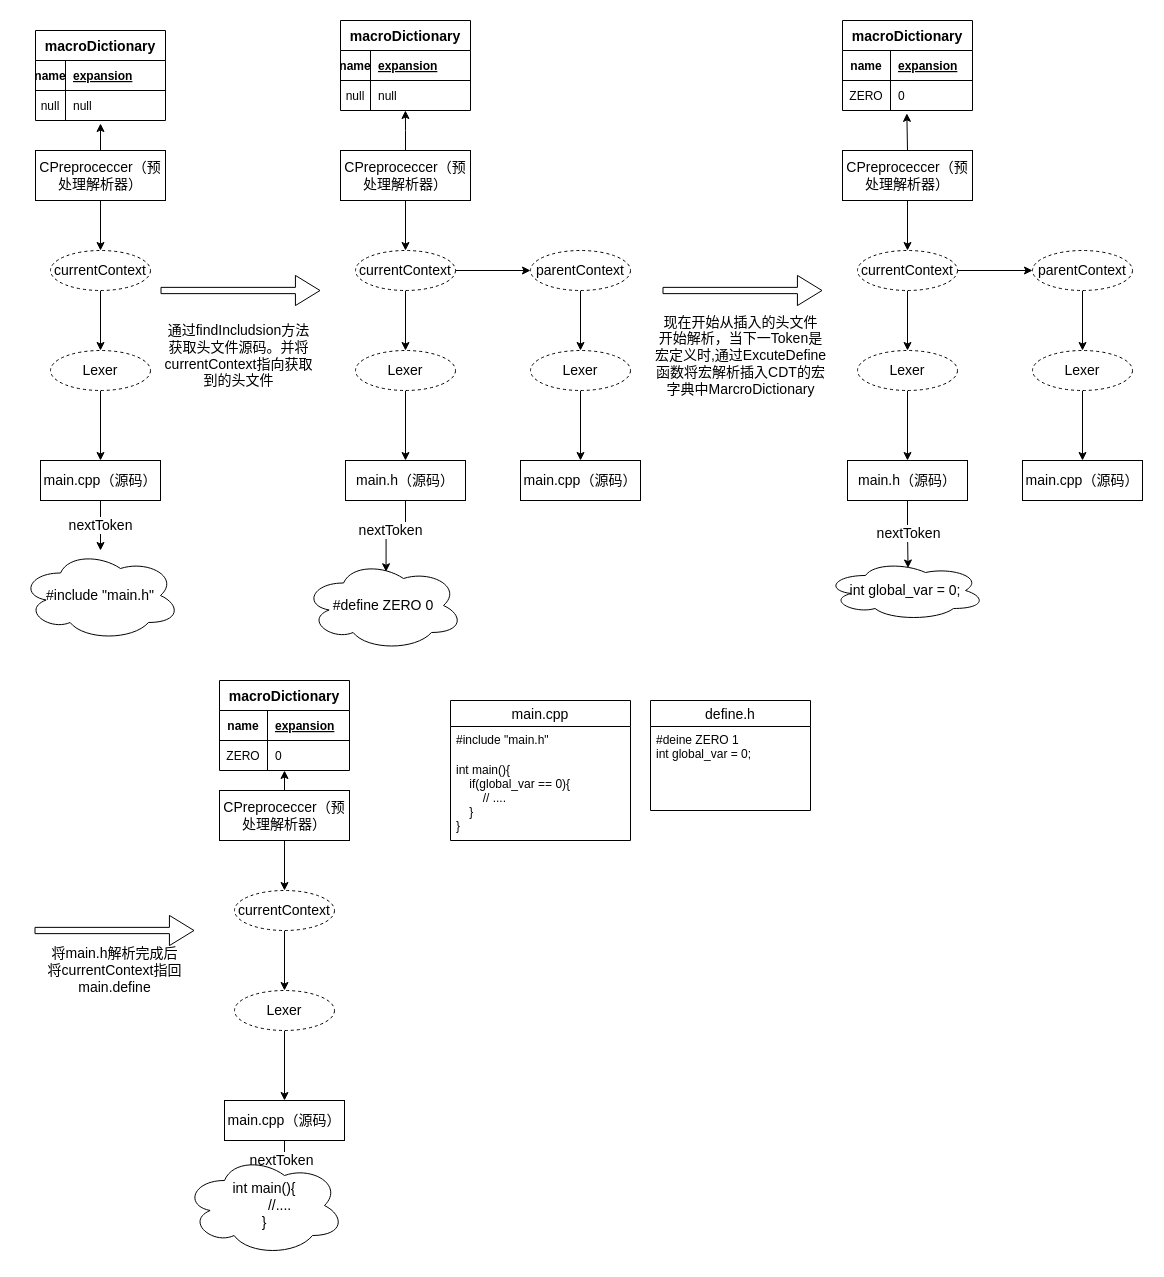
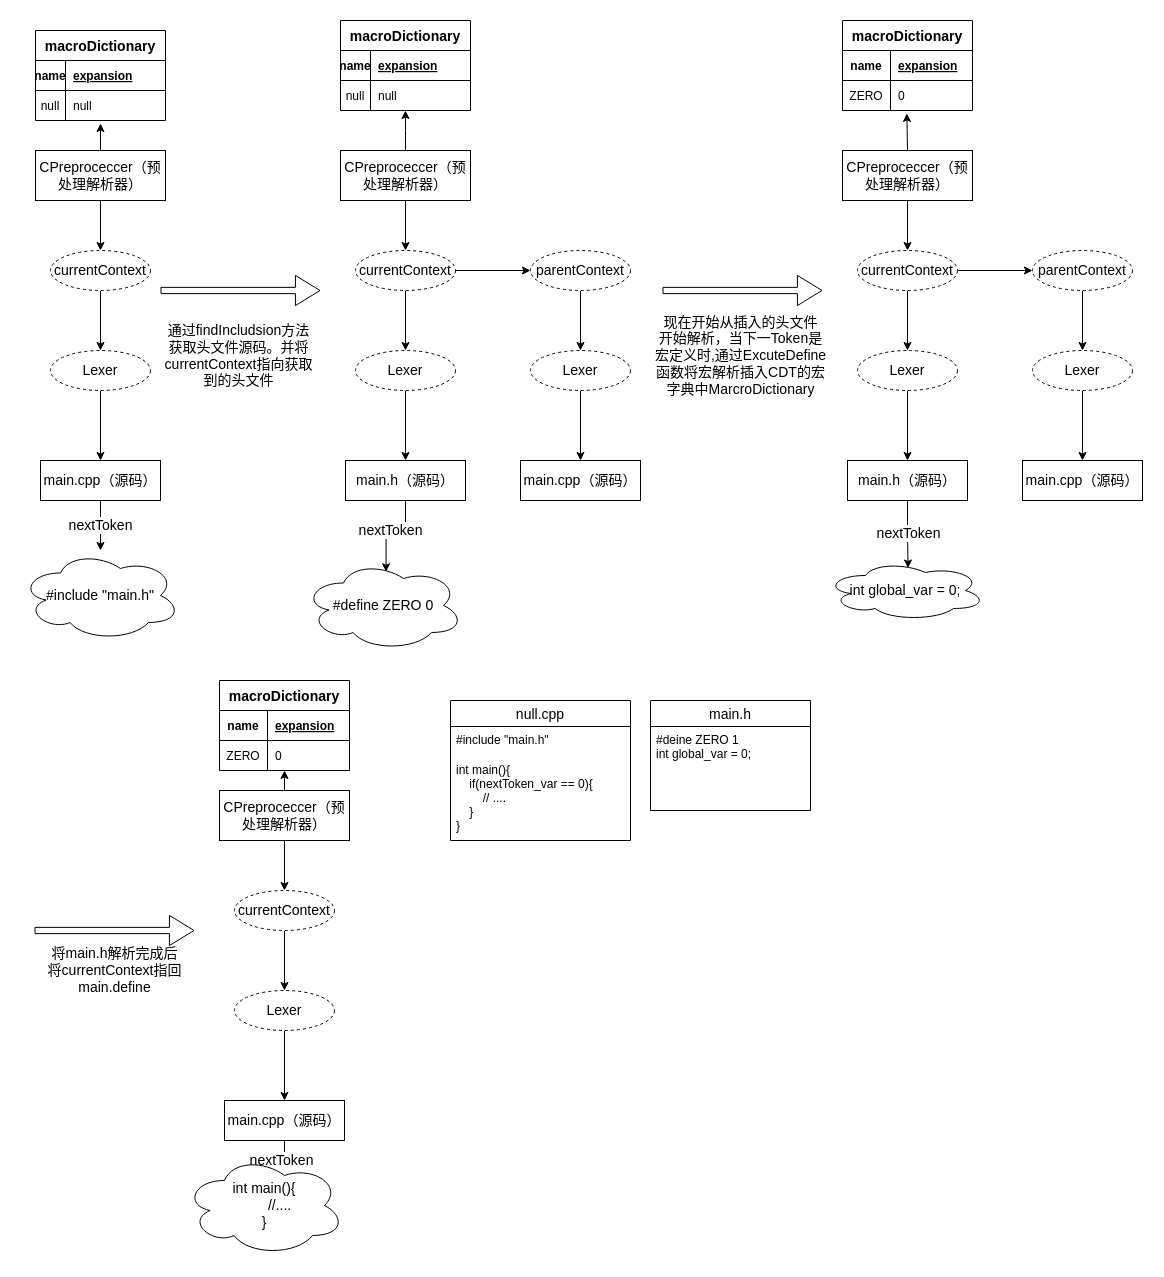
node "main.cpp": label "main.cpp" -> "null.cpp"
node "define.h": label "define.h" -> "main.h"
node "int main(){ if(global_var == 0){ // .... } }": label "int main(){ if(global_var == 0){ // .... } }" -> "int main(){ if(nextToken_var == 0){ // .... } }"
